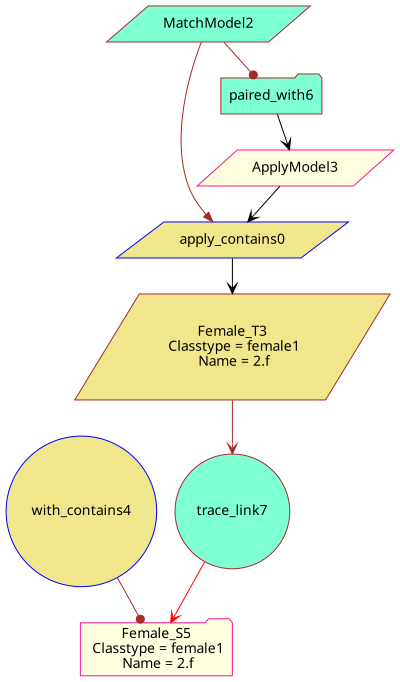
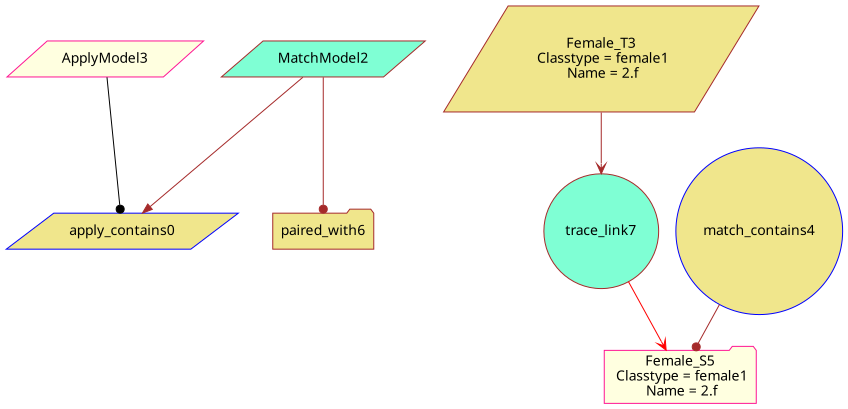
node "paired_with6": fillcolor aquamarine -> khaki
edge "paired_with6" -> "ApplyModel3": removed
edge "ApplyModel3" -> "apply_contains0": arrowhead vee -> dot
edge "apply_contains0" -> "Female_T3 Classtype = female1 Name = 2.f": removed
node "with_contains4": label "with_contains4" -> "match_contains4"
